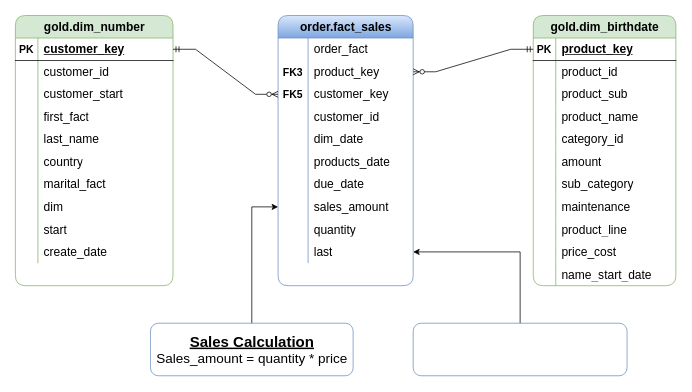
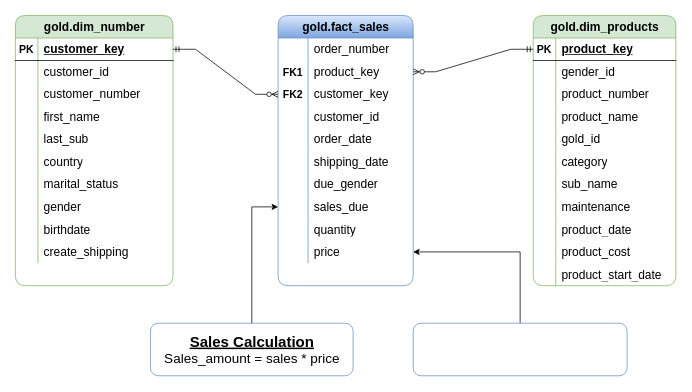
node "order.fact_sales": label "order.fact_sales" -> "gold.fact_sales"
node "gold.dim_birthdate": label "gold.dim_birthdate" -> "gold.dim_products"
node "order_fact": label "order_fact" -> "order_number"
node "FK3": label "FK3" -> "FK1"
node "product_id": label "product_id" -> "gender_id"
node "customer_start": label "customer_start" -> "customer_number"
node "FK5": label "FK5" -> "FK2"
node "product_sub": label "product_sub" -> "product_number"
node "first_fact": label "first_fact" -> "first_name"
node "last_name": label "last_name" -> "last_sub"
node "dim_date": label "dim_date" -> "order_date"
node "category_id": label "category_id" -> "gold_id"
node "products_date": label "products_date" -> "shipping_date"
node "amount": label "amount" -> "category"
node "marital_fact": label "marital_fact" -> "marital_status"
node "due_date": label "due_date" -> "due_gender"
node "sub_category": label "sub_category" -> "sub_name"
node "dim": label "dim" -> "gender"
node "sales_amount": label "sales_amount" -> "sales_due"
node "start": label "start" -> "birthdate"
node "product_line": label "product_line" -> "product_date"
node "create_date": label "create_date" -> "create_shipping"
node "last": label "last" -> "price"
node "price_cost": label "price_cost" -> "product_cost"
node "name_start_date": label "name_start_date" -> "product_start_date"
node "Sales Calculation Sales_amount = quantity * price": label "Sales Calculation Sales_amount = quantity * price" -> "Sales Calculation Sales_amount = sales * price"
